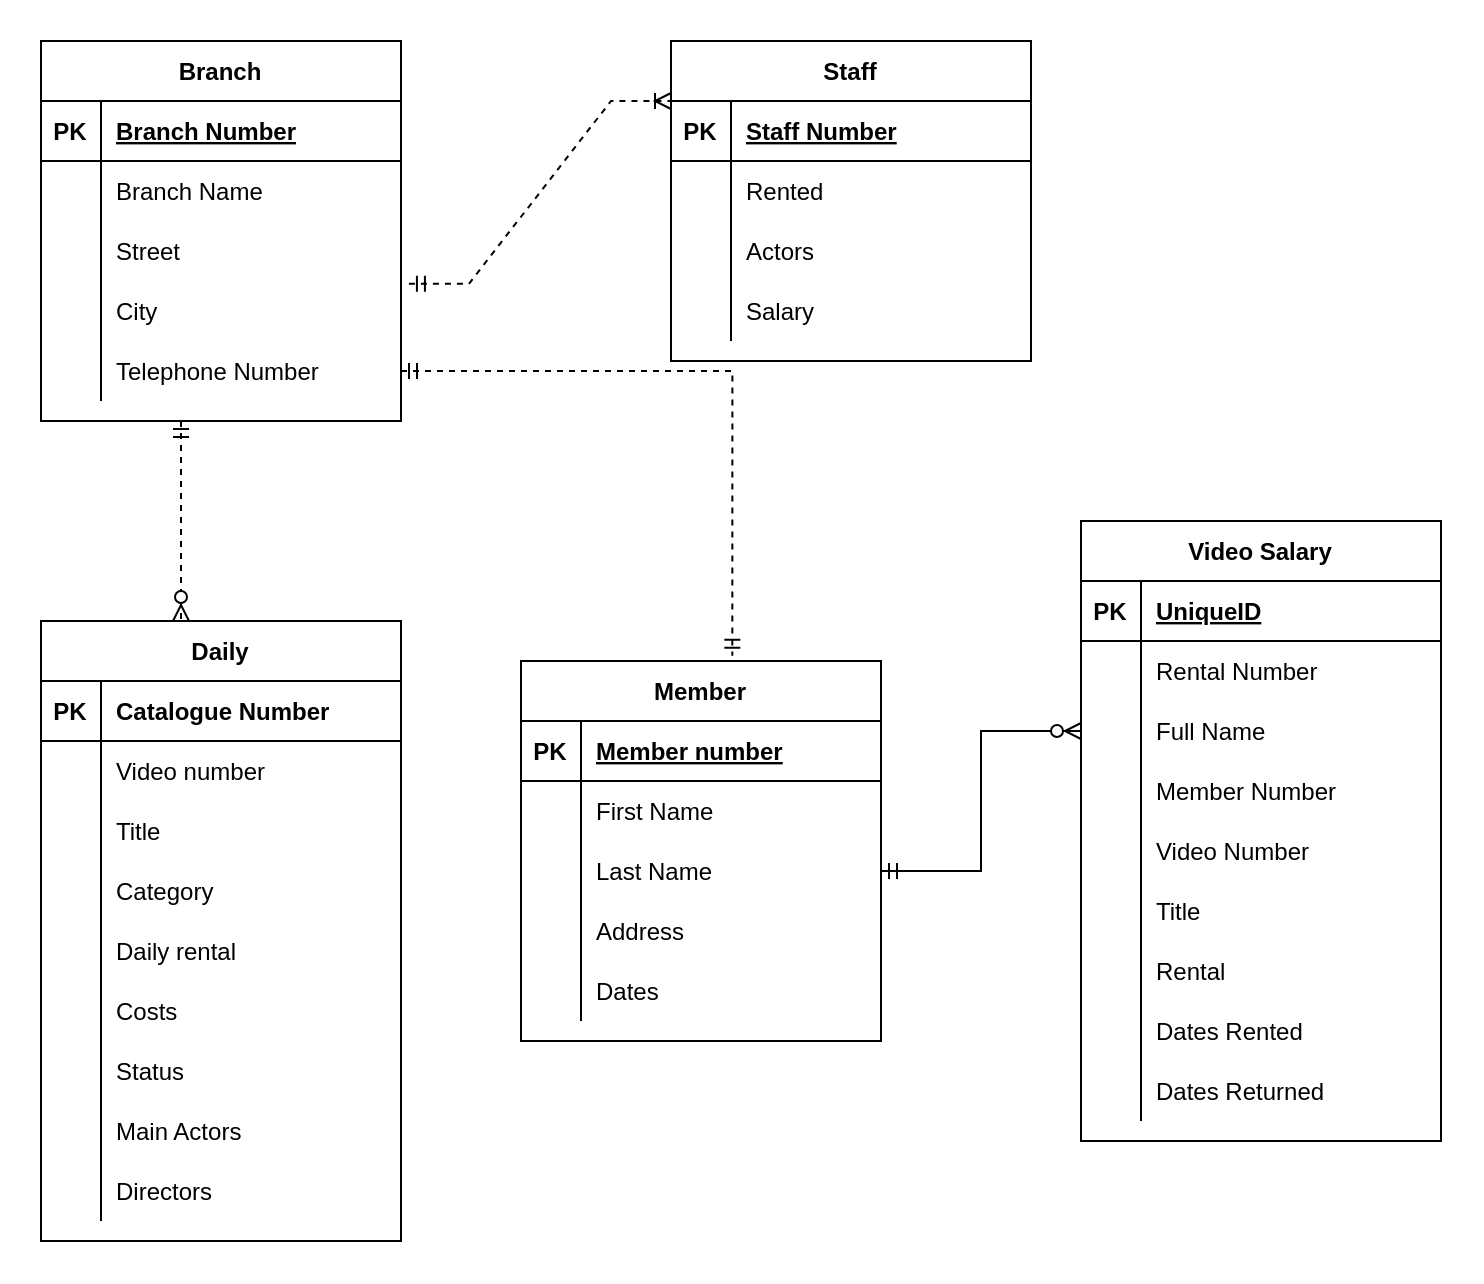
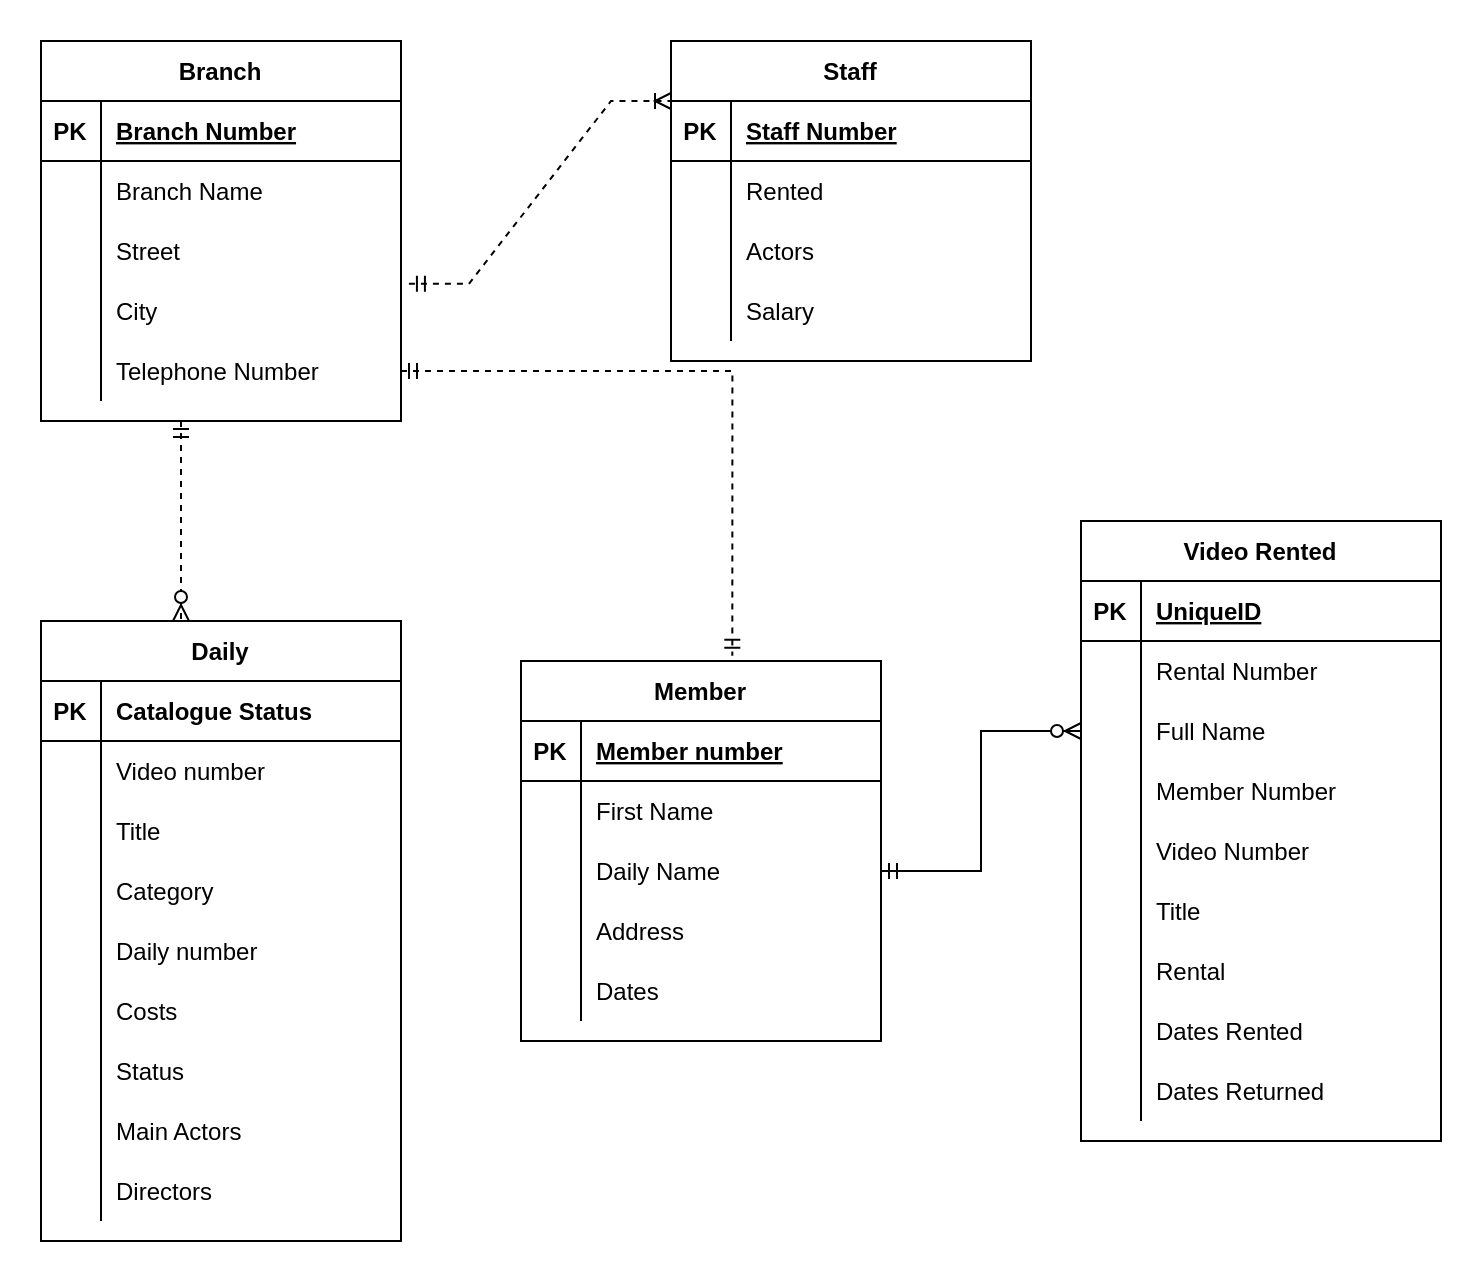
node "Video Salary": label "Video Salary" -> "Video Rented"
node "Catalogue Number": label "Catalogue Number" -> "Catalogue Status"
node "Last Name": label "Last Name" -> "Daily Name"
node "Daily rental": label "Daily rental" -> "Daily number"
